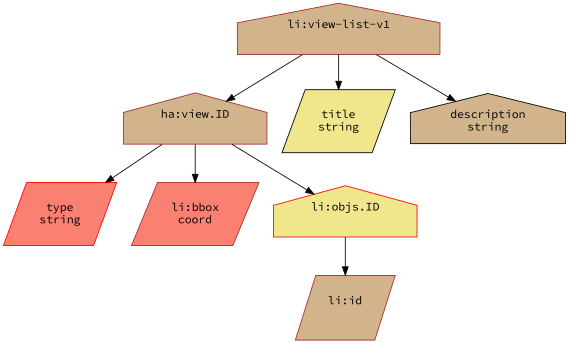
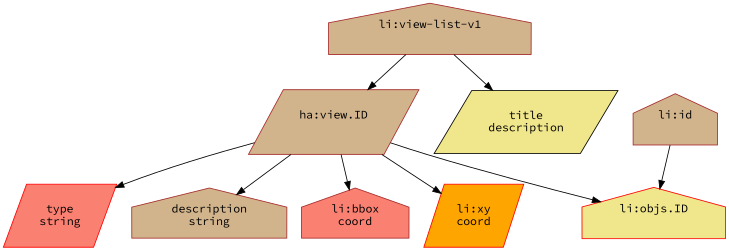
edge "li:view-list-v1" -> "description string": now "ha:view.ID" -> "description string"
node "ha:view.ID": shape house -> parallelogram
node "title string": label "title string" -> "title description"
node "description string": color black -> brown
node "li:bbox coord": shape parallelogram -> house
node "li:xy coord": added
edge "li:objs.ID" -> "li:id": reversed
node "li:id": shape parallelogram -> house
